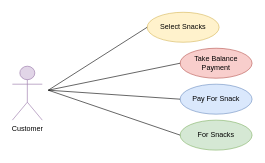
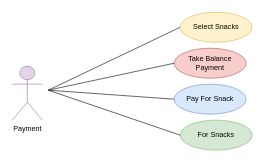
node "Select Snacks": moved (183, 27) -> (216, 27)
node "Take Balance Payment": moved (216, 63) -> (210, 63)
node "Pay For Snack": moved (216, 99) -> (210, 99)
node "Customer": label "Customer" -> "Payment"
